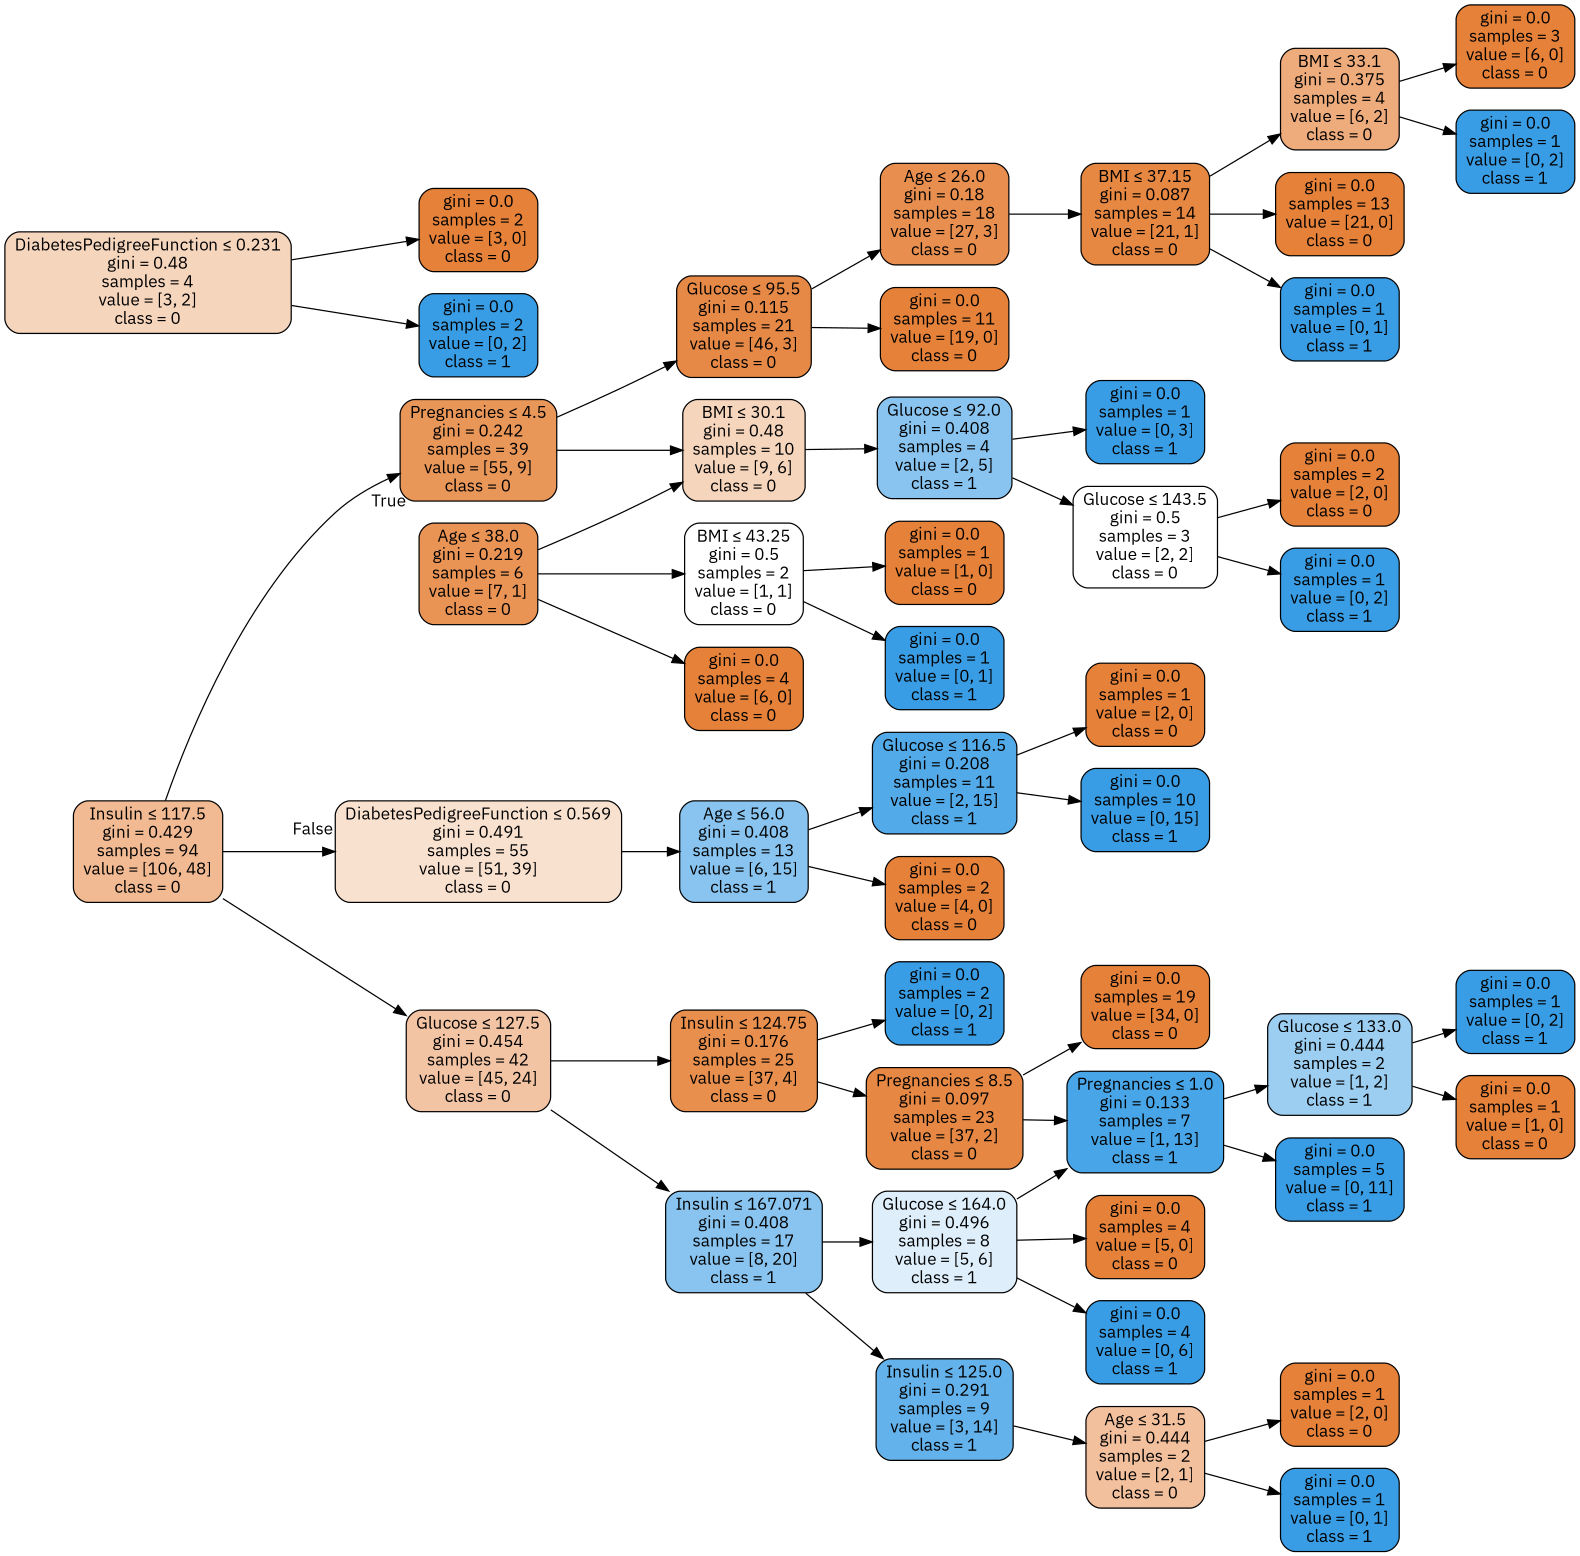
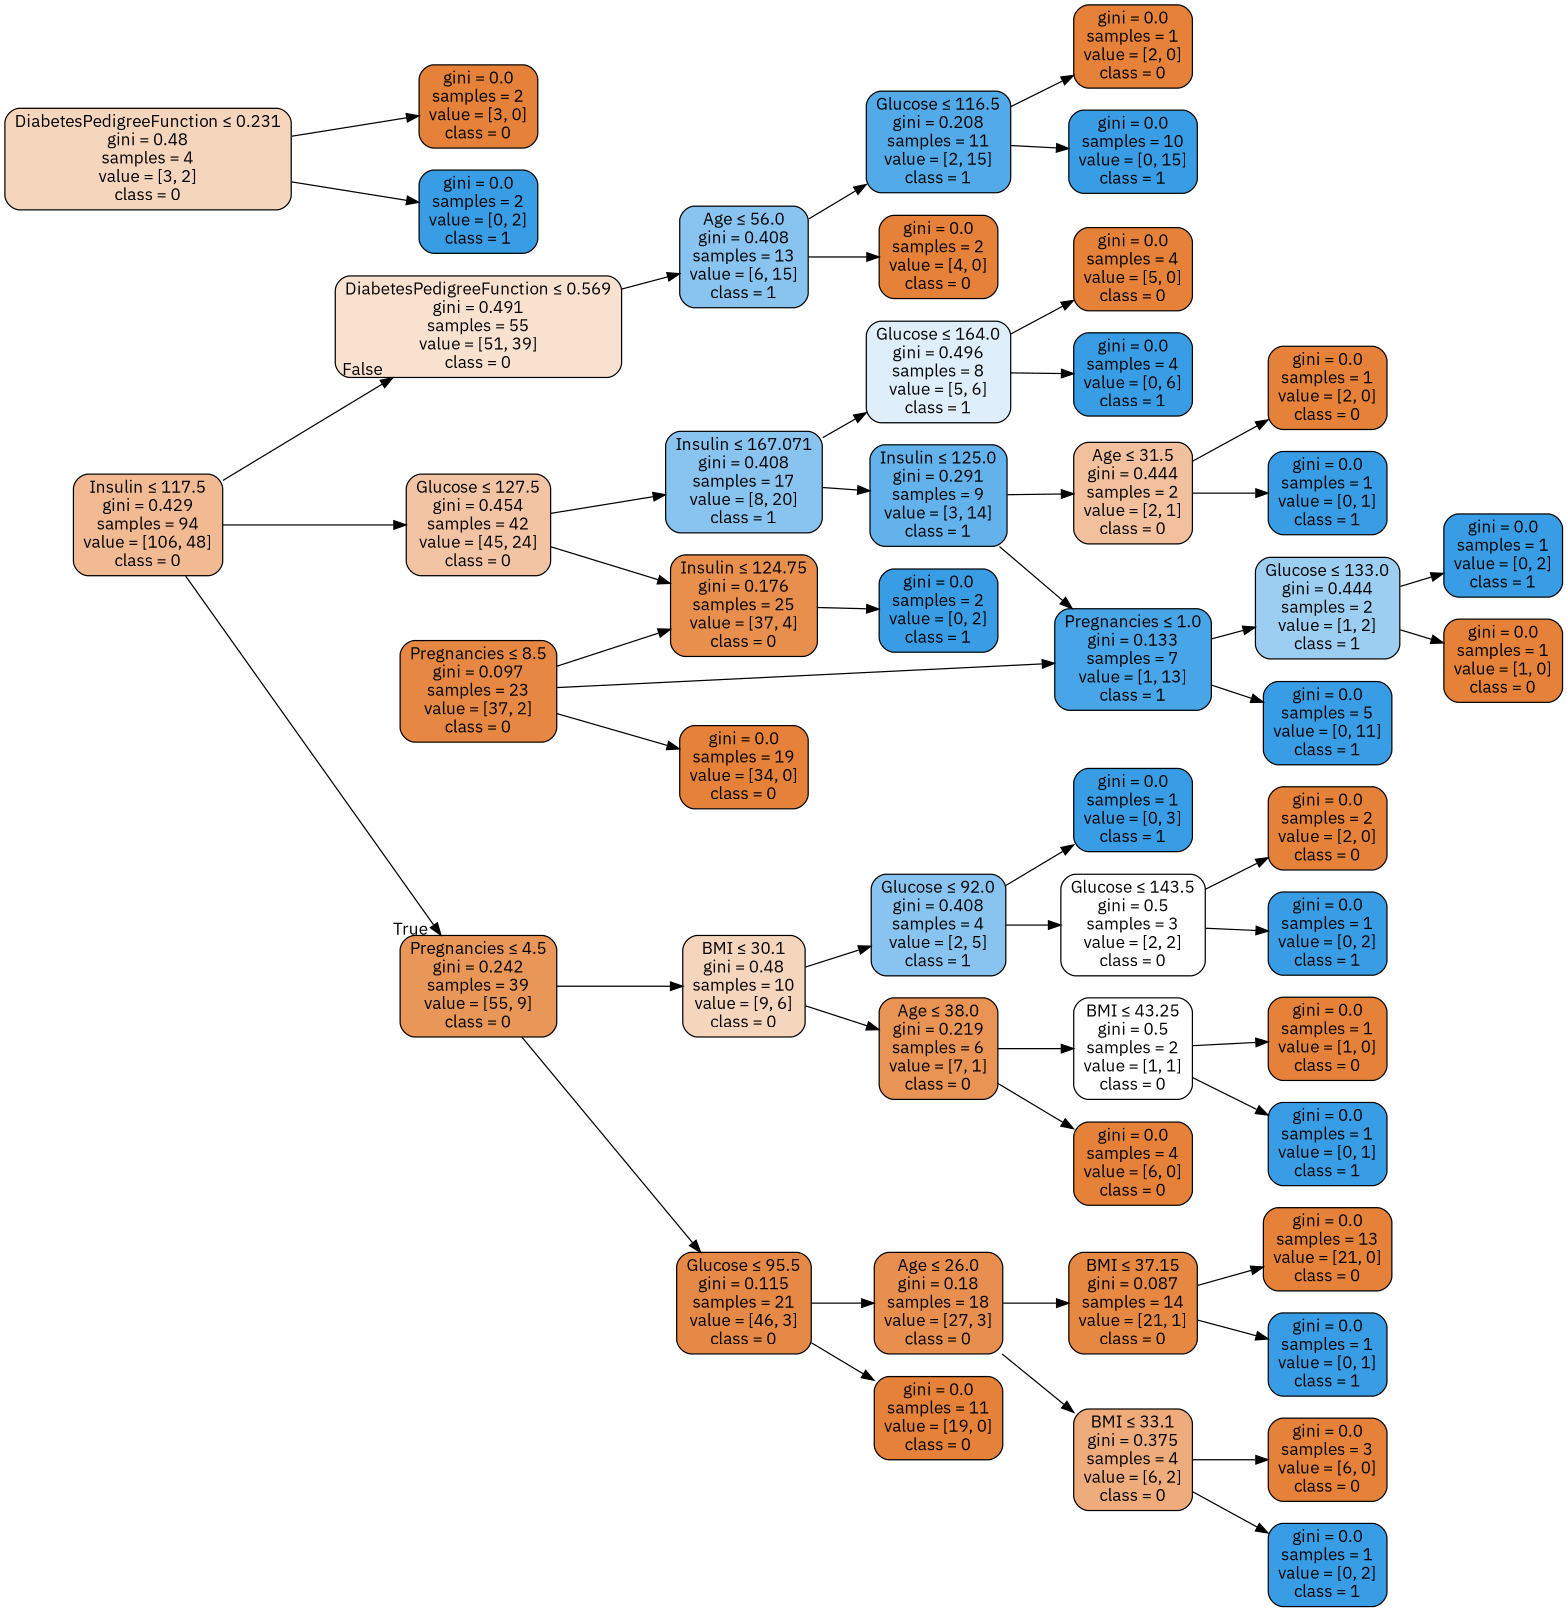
edge "BMI ≤ 37.15" -> "BMI ≤ 33.1": now "Age ≤ 26.0" -> "BMI ≤ 33.1"
edge "Age ≤ 38.0" -> "BMI ≤ 30.1": reversed
edge "Insulin ≤ 124.75" -> "Pregnancies ≤ 8.5": reversed
edge "Glucose ≤ 164.0" -> "Pregnancies ≤ 1.0": now "Insulin ≤ 125.0" -> "Pregnancies ≤ 1.0"
